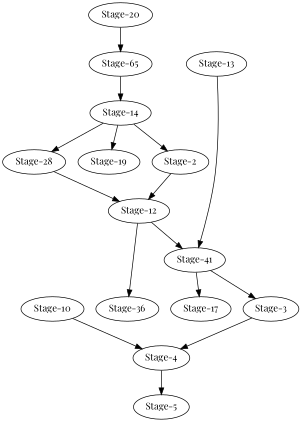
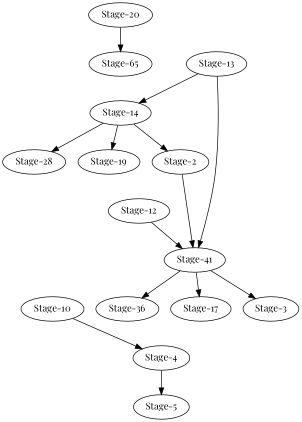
edge "Stage-65" -> "Stage-14": now "Stage-13" -> "Stage-14"
edge "Stage-2" -> "Stage-12": now "Stage-2" -> "Stage-41"
edge "Stage-28" -> "Stage-12": removed
edge "Stage-12" -> "Stage-36": now "Stage-41" -> "Stage-36"
edge "Stage-3" -> "Stage-4": removed
